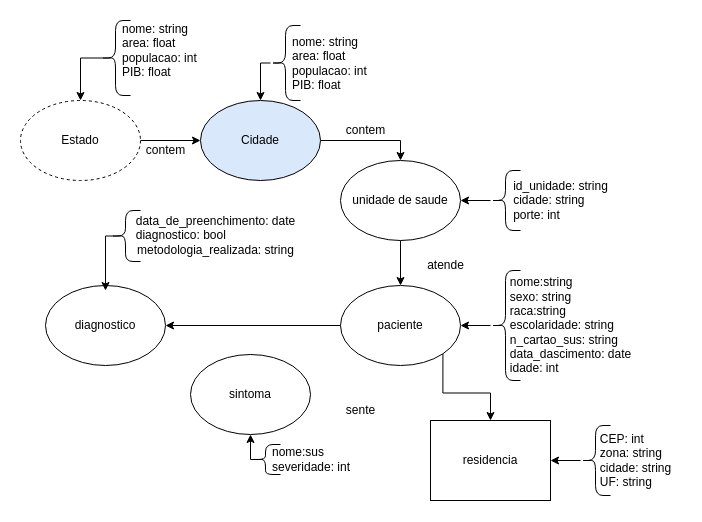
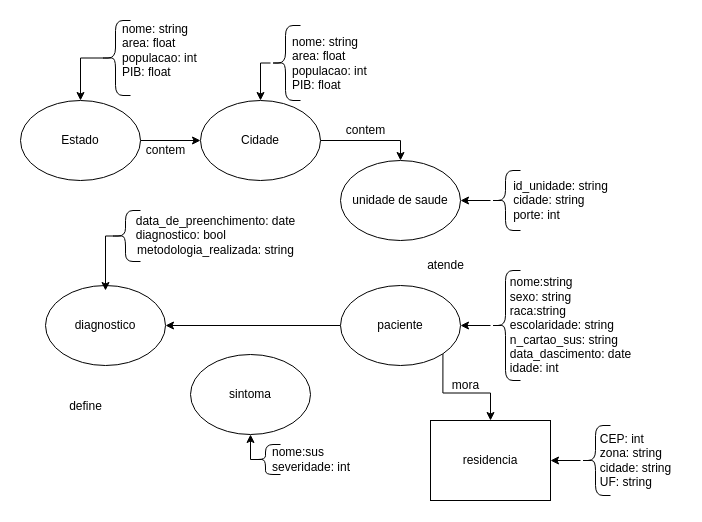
node "Estado": style dashed -> solid
node "Cidade": fillcolor #dae8fc -> #ffffff
edge "unidade de saude" -> "paciente": removed
node "mora": added
node "define": added
node "sente": removed
